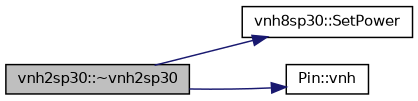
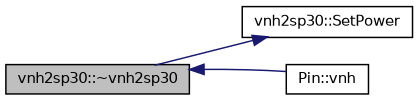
node "vnh8sp30::SetPower": label "vnh8sp30::SetPower" -> "vnh2sp30::SetPower"
edge "vnh2sp30::~vnh2sp30" -> "Pin::vnh": reversed
